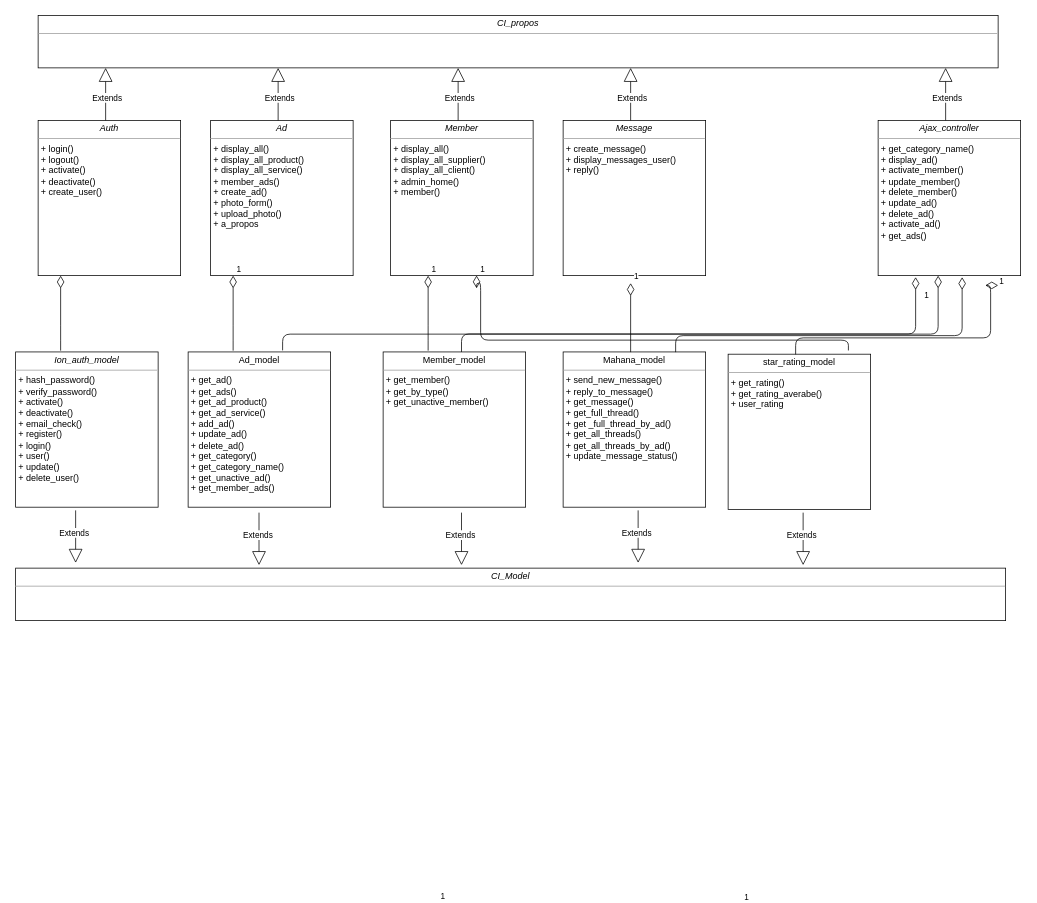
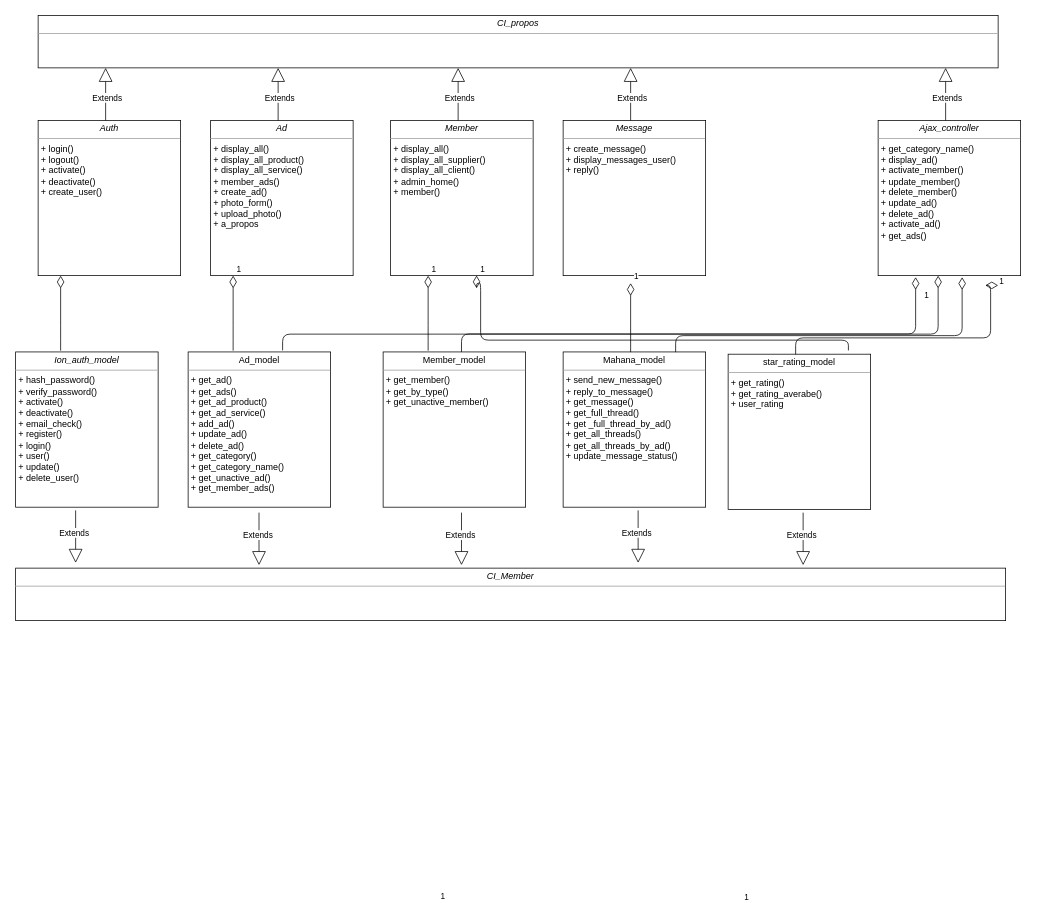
node "CI_Model": label "CI_Model" -> "CI_Member"
